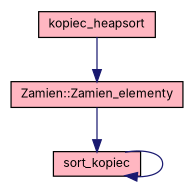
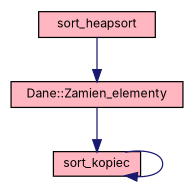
node "kopiec_heapsort": label "kopiec_heapsort" -> "sort_heapsort"
node "Zamien::Zamien_elementy": label "Zamien::Zamien_elementy" -> "Dane::Zamien_elementy"
